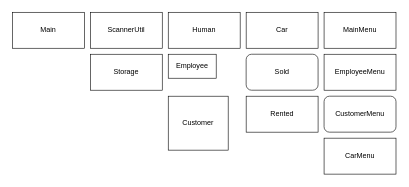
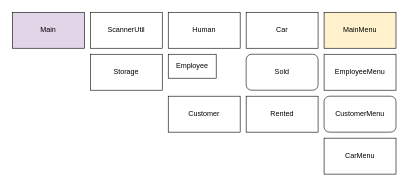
node "Main": fillcolor #ffffff -> #e1d5e7
node "MainMenu": fillcolor #ffffff -> #fff2cc
node "Customer": size 60x54 -> 72x36
